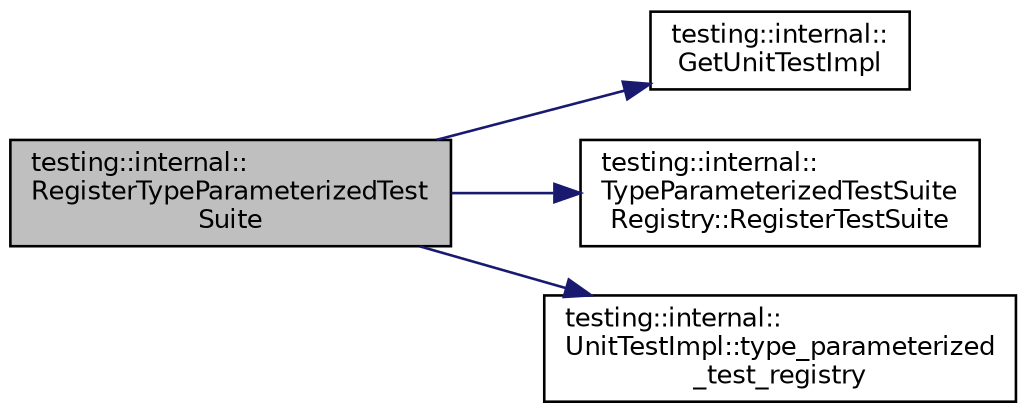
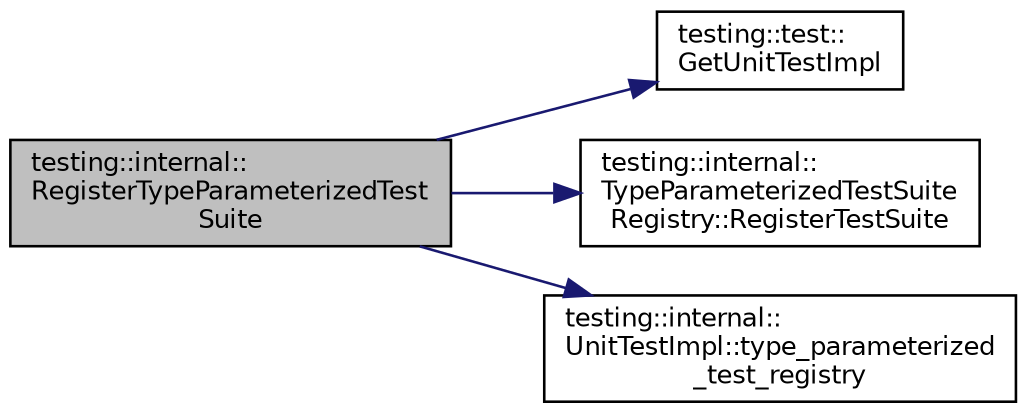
node "testing::internal:: GetUnitTestImpl": label "testing::internal:: GetUnitTestImpl" -> "testing::test:: GetUnitTestImpl"
